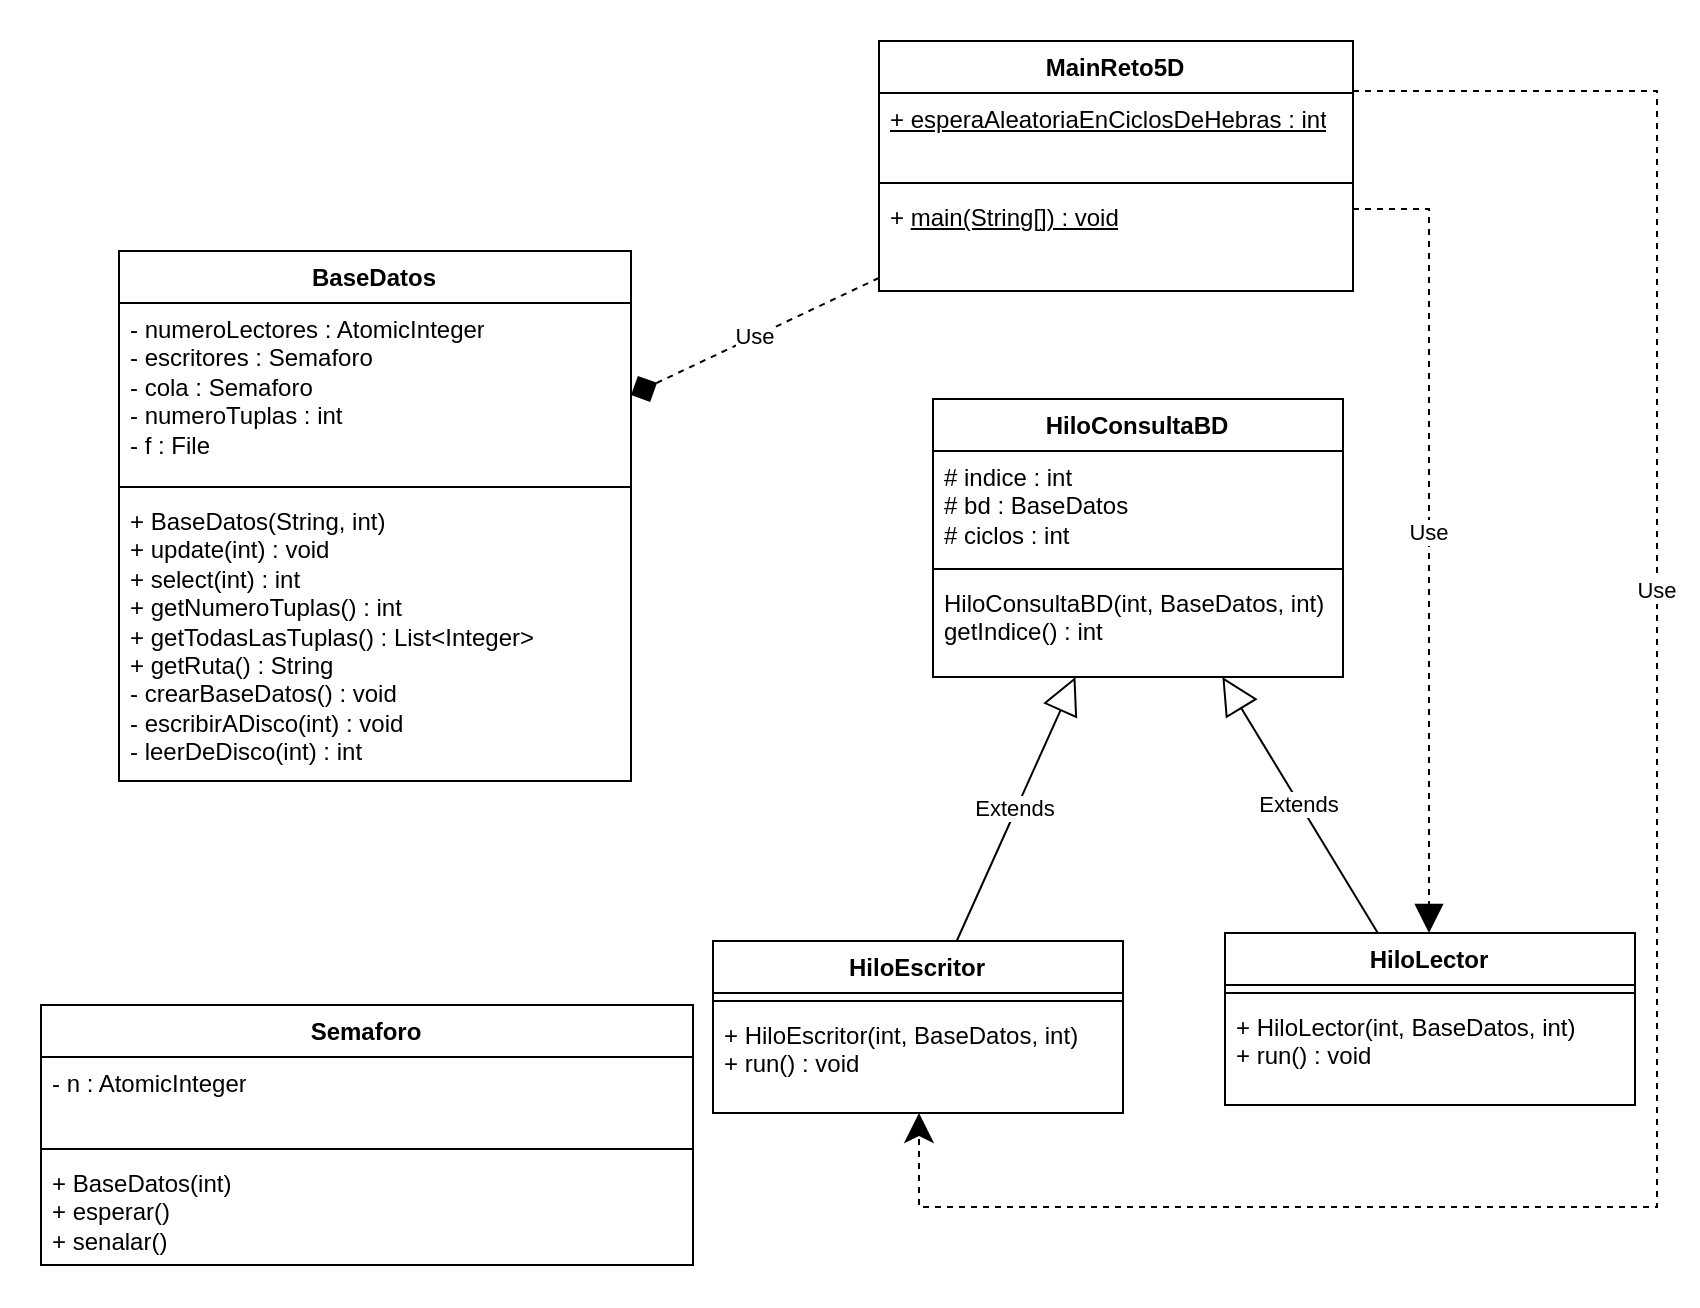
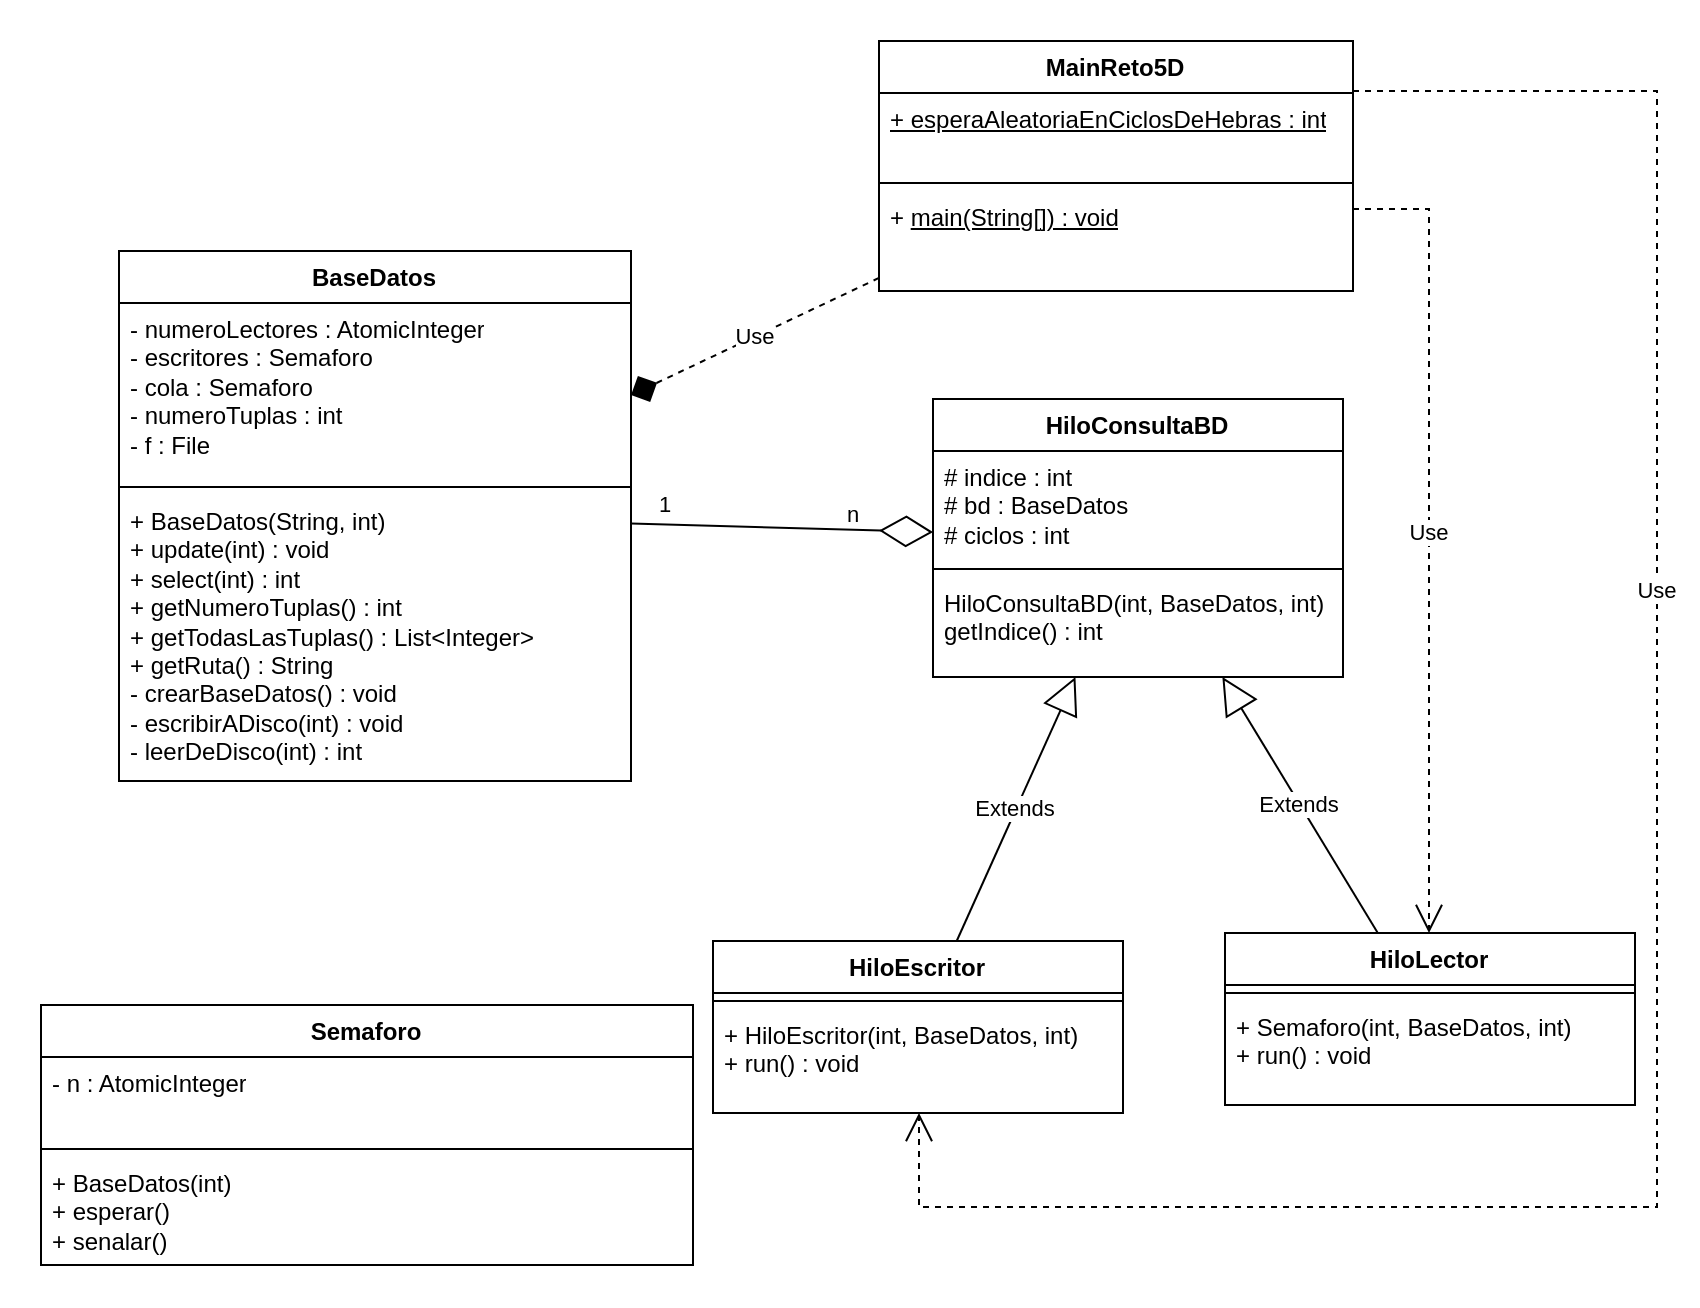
edge "BaseDatos" -> "HiloConsultaBD": added, labels "1", "n"
edge "MainReto5D" -> "HiloLector": arrowhead block -> open
node "+ HiloLector(int, BaseDatos, int) + run() : void": label "+ HiloLector(int, BaseDatos, int) + run() : void" -> "+ Semaforo(int, BaseDatos, int) + run() : void"
edge "MainReto5D" -> "HiloEscritor": arrowhead classic -> open
